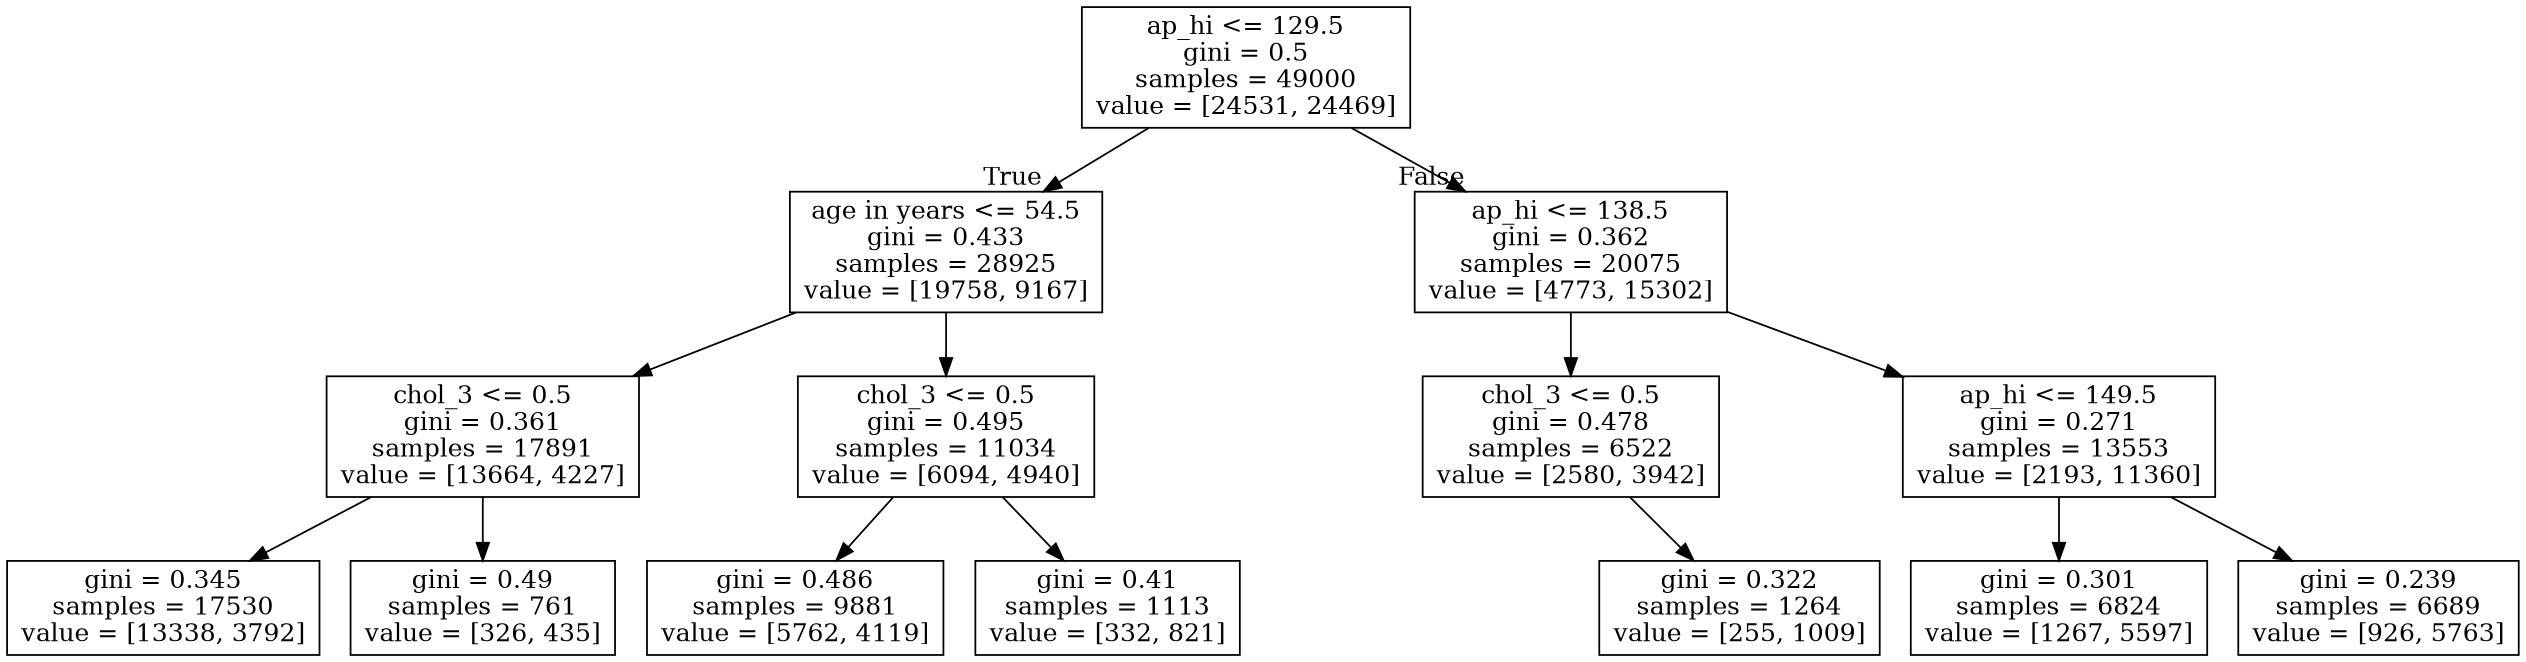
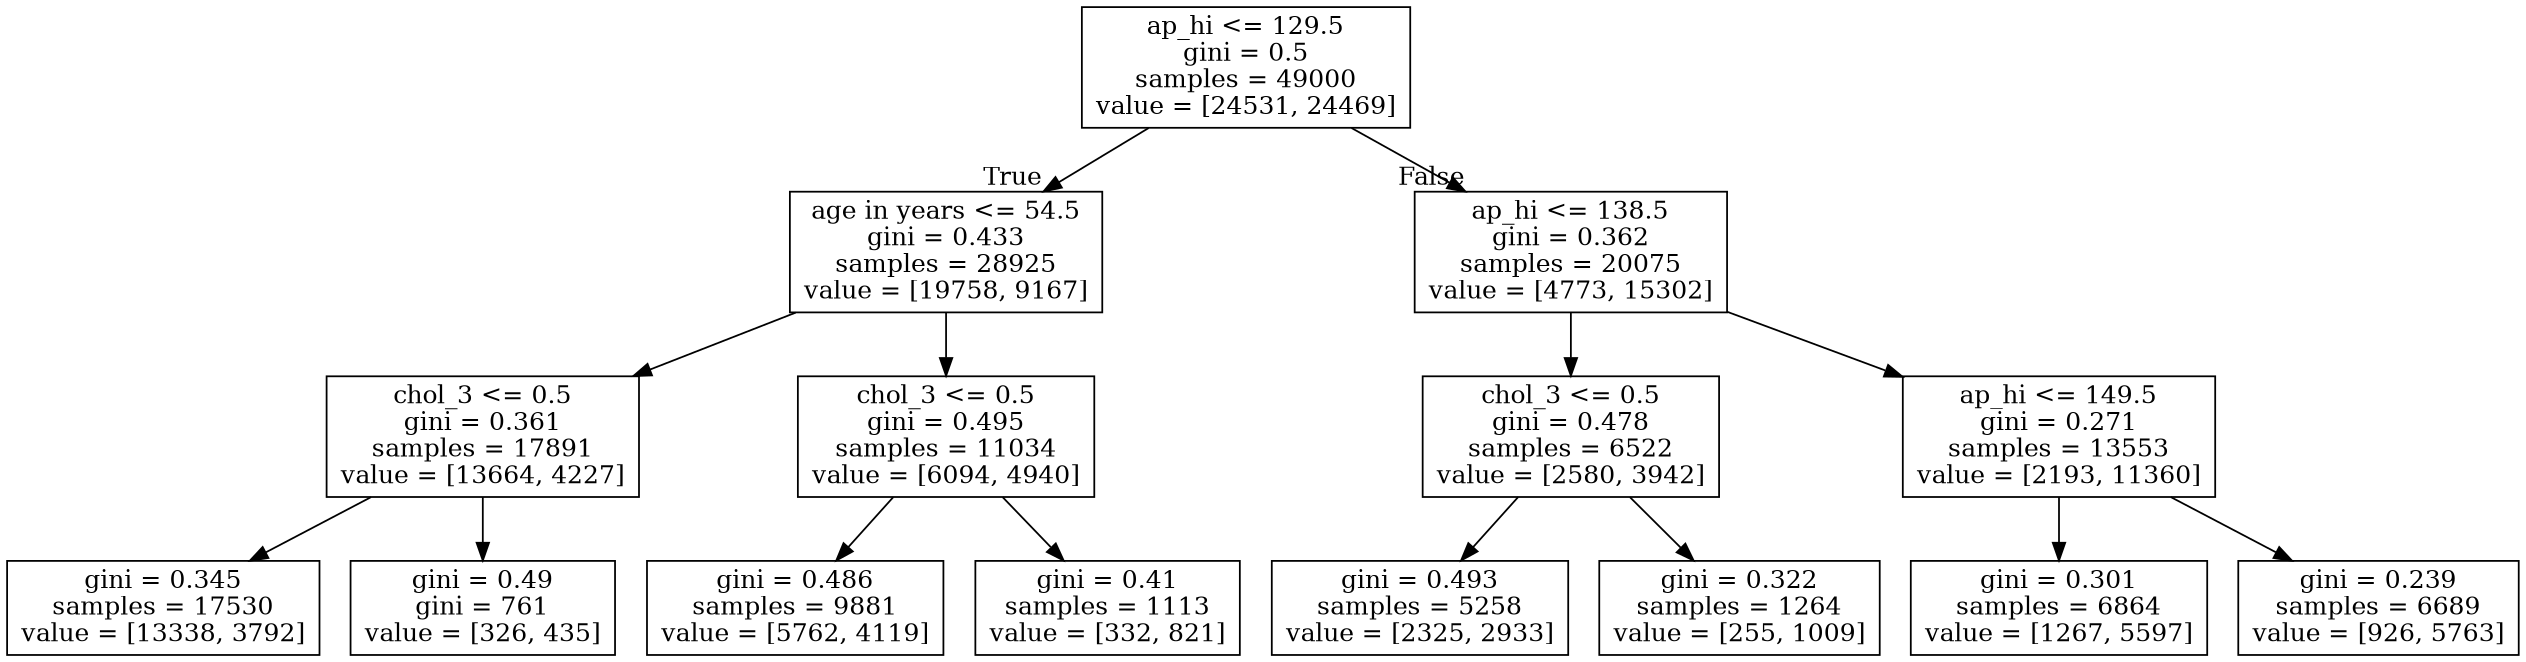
node "gini = 0.49 samples = 761 value = [326, 435]": label "gini = 0.49 samples = 761 value = [326, 435]" -> "gini = 0.49 gini = 761 value = [326, 435]"
node "gini = 0.493 samples = 5258 value = [2325, 2933]": added
node "gini = 0.301 samples = 6824 value = [1267, 5597]": label "gini = 0.301 samples = 6824 value = [1267, 5597]" -> "gini = 0.301 samples = 6864 value = [1267, 5597]"
